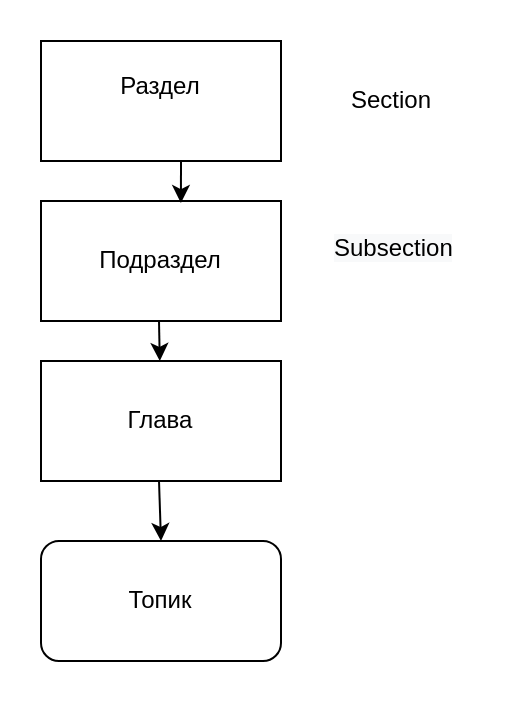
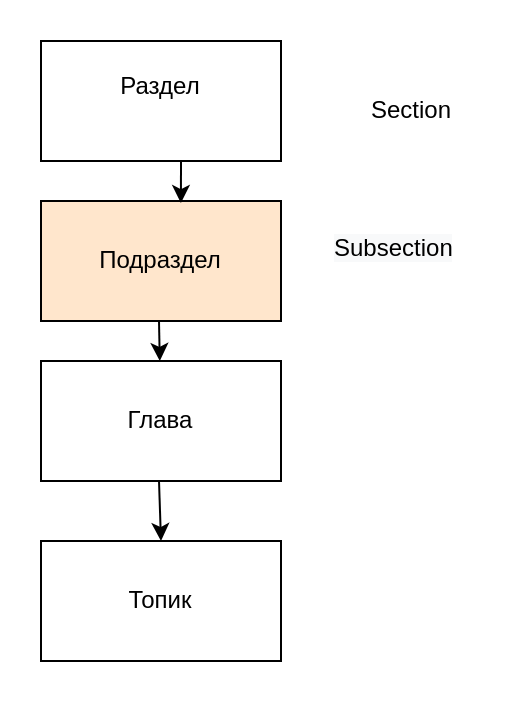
node "Section": moved (391, 101) -> (411, 111)
node "Подраздел": fillcolor #ffffff -> #ffe6cc
node "Топик": shape rounded rectangle -> rectangle
